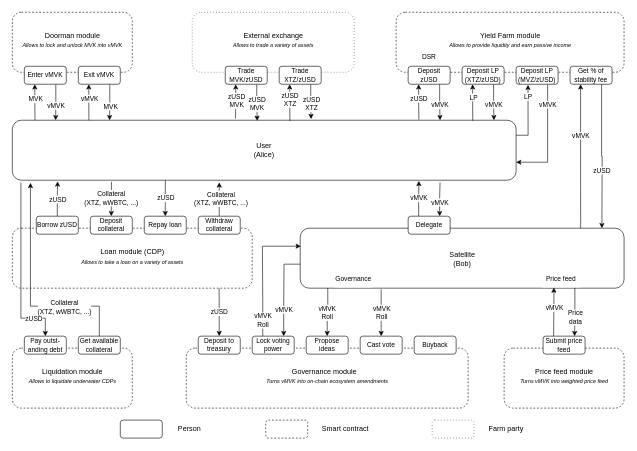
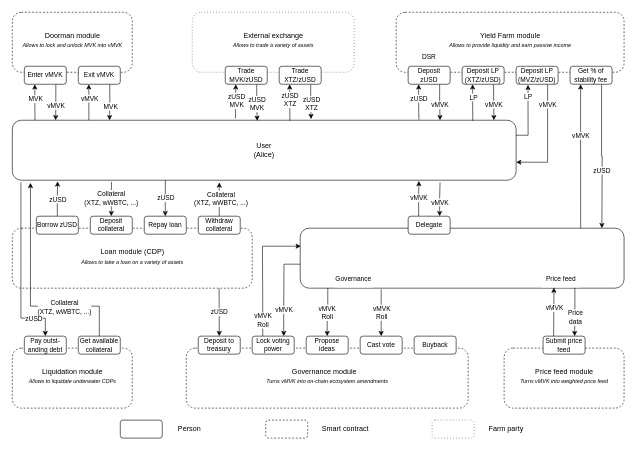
node "Satellite (Bob)": removed
